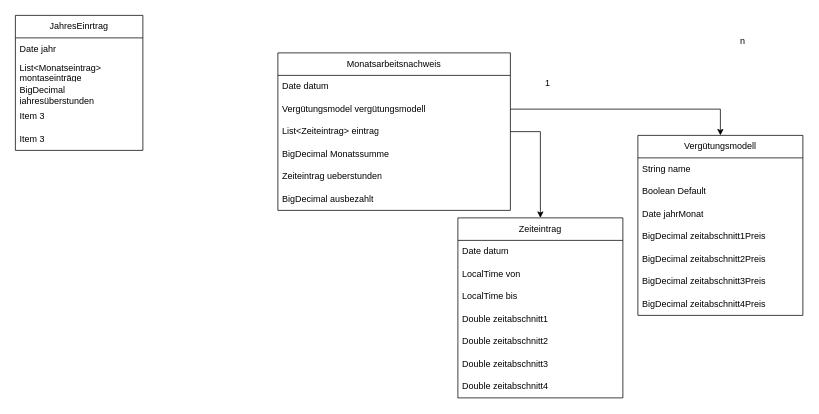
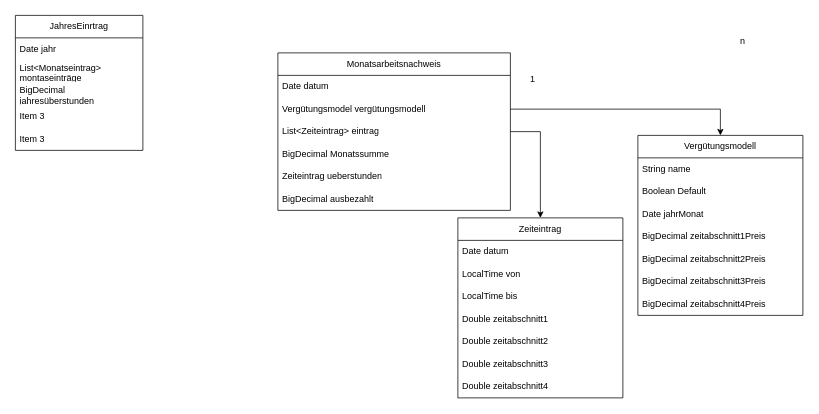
node "1": moved (548, 83) -> (533, 79)
